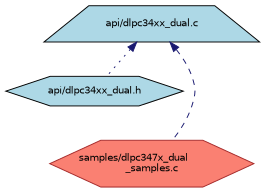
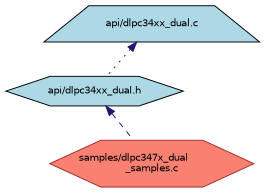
edge "samples/dlpc347x_dual _samples.c" -> "api/dlpc34xx_dual.c": now "samples/dlpc347x_dual _samples.c" -> "api/dlpc34xx_dual.h"
